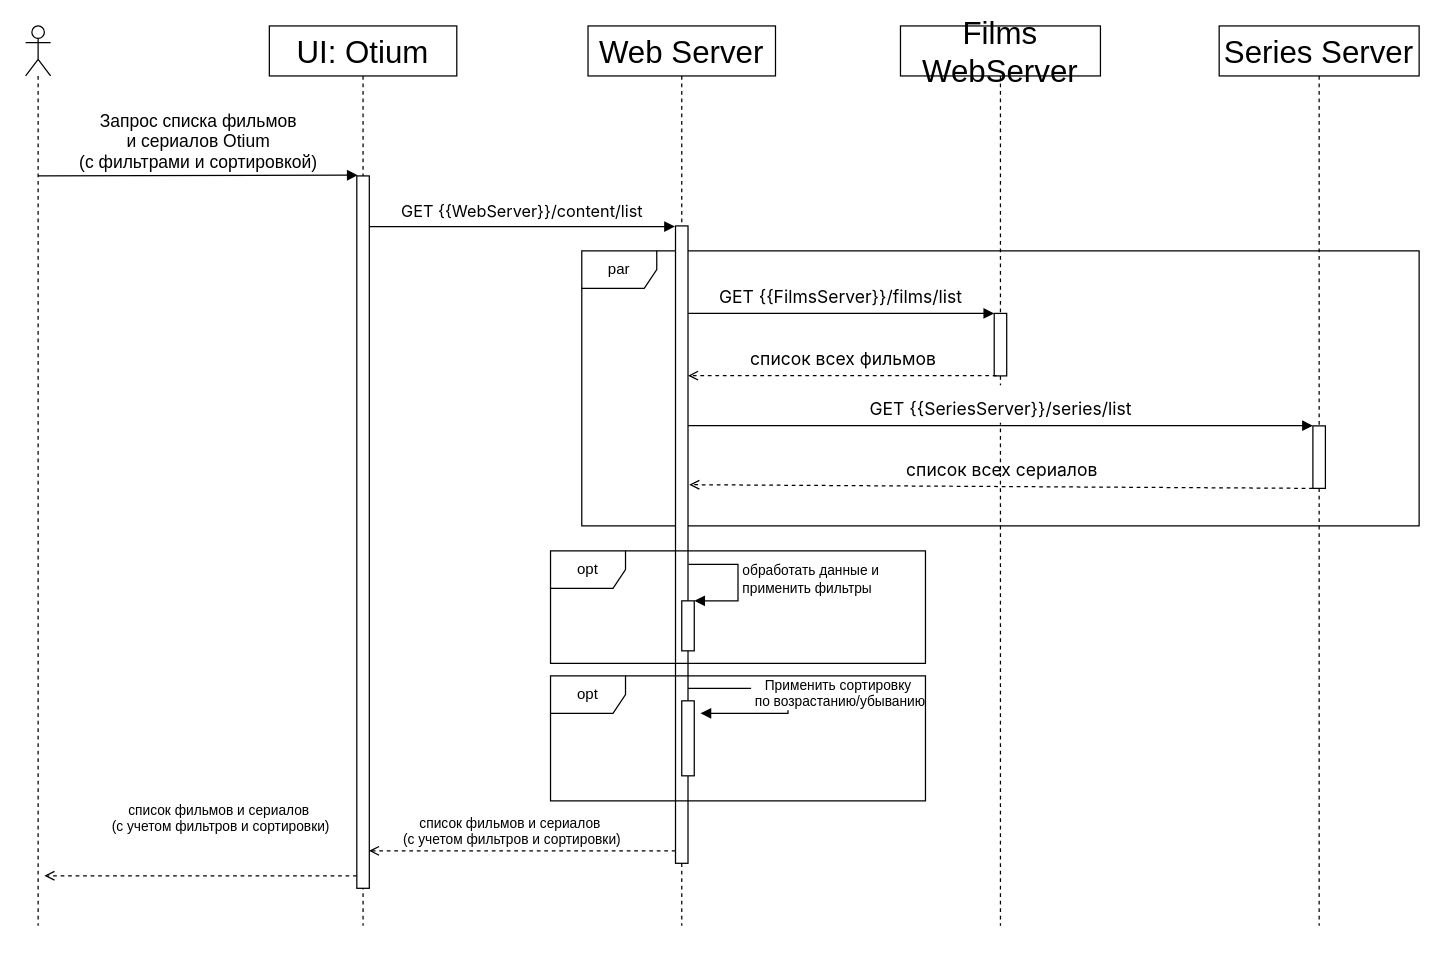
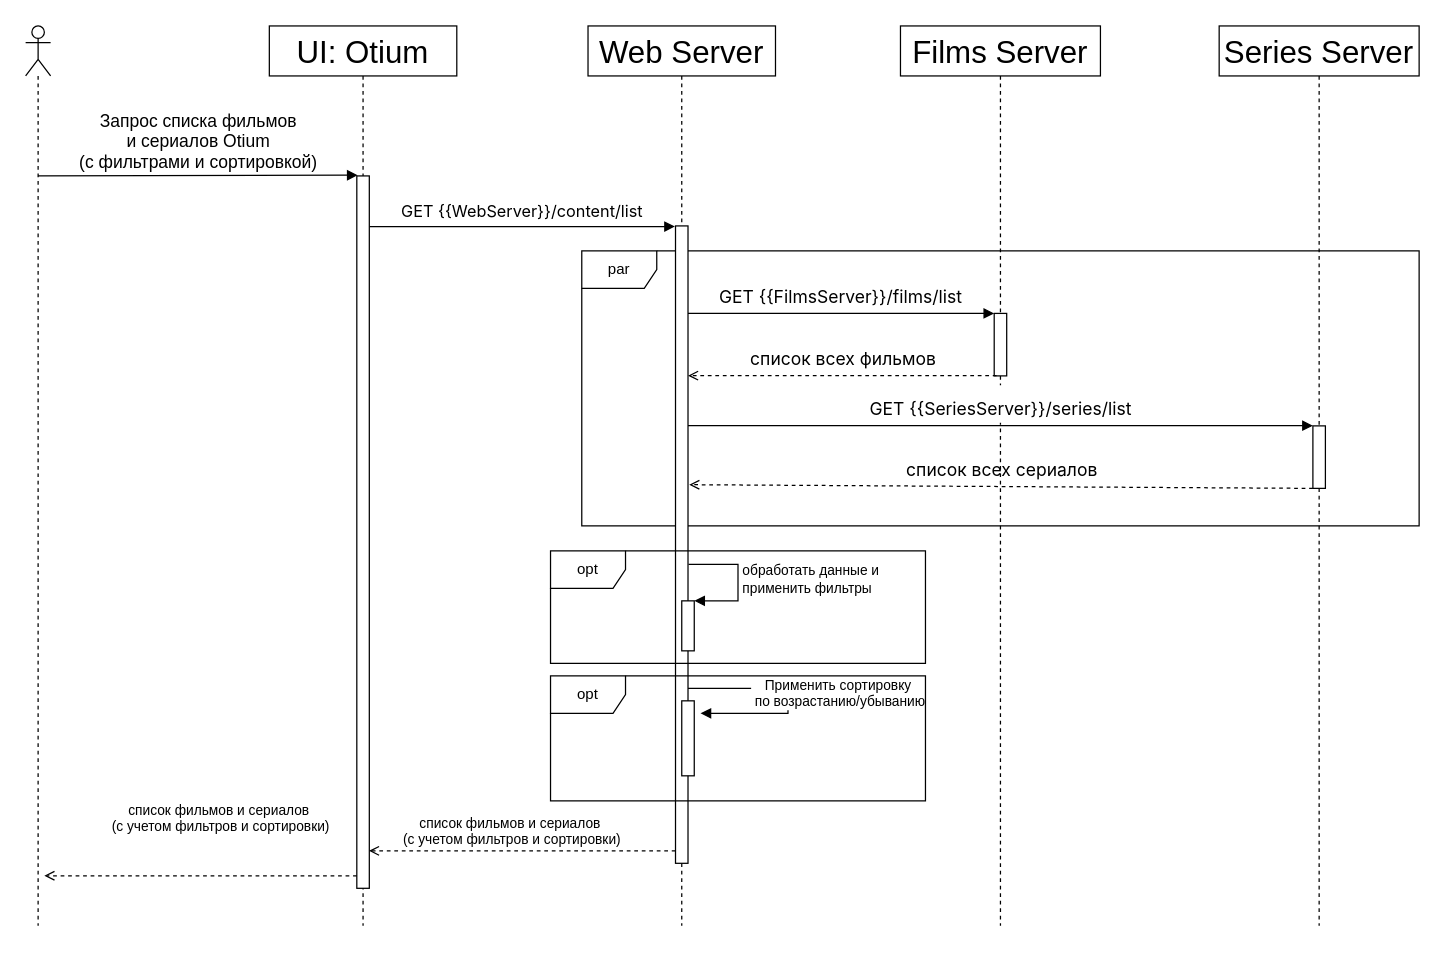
node "Films WebServer": label "Films WebServer" -> "Films Server"
